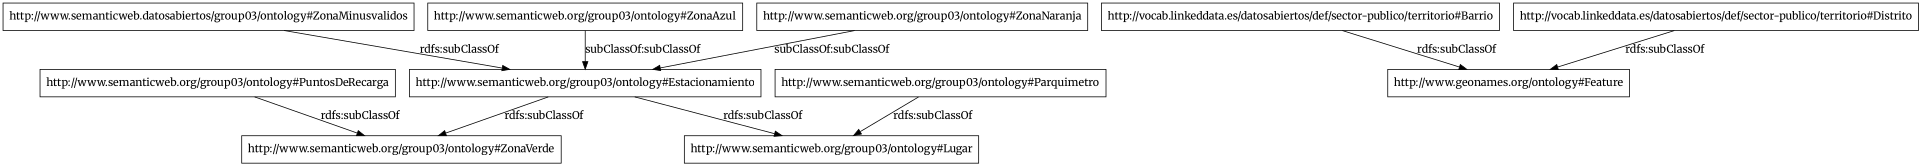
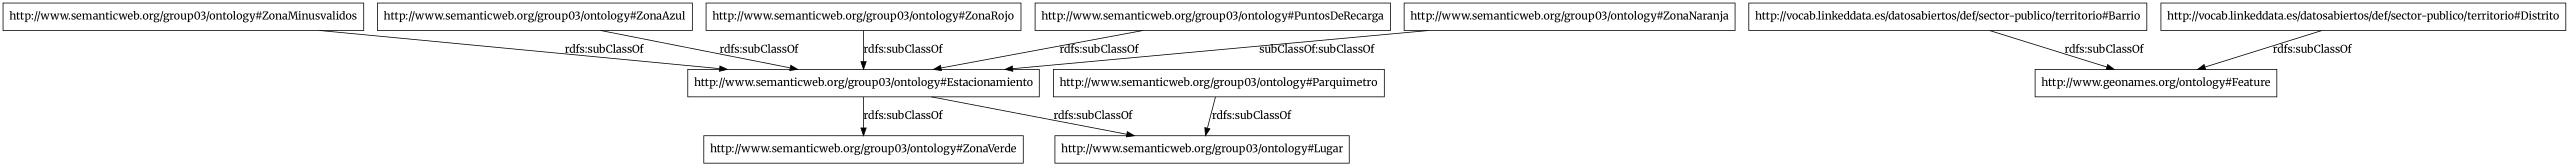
node "http://www.semanticweb.datosabiertos/group03/ontology#ZonaMinusvalidos": label "http://www.semanticweb.datosabiertos/group03/ontology#ZonaMinusvalidos" -> "http://www.semanticweb.org/group03/ontology#ZonaMinusvalidos"
node "http://www.semanticweb.org/group03/ontology#ZonaRojo": added
edge "http://www.semanticweb.org/group03/ontology#ZonaAzul" -> "http://www.semanticweb.org/group03/ontology#Estacionamiento": label "subClassOf:subClassOf" -> "rdfs:subClassOf"
edge "http://www.semanticweb.org/group03/ontology#PuntosDeRecarga" -> "http://www.semanticweb.org/group03/ontology#ZonaVerde": now "http://www.semanticweb.org/group03/ontology#PuntosDeRecarga" -> "http://www.semanticweb.org/group03/ontology#Estacionamiento"
